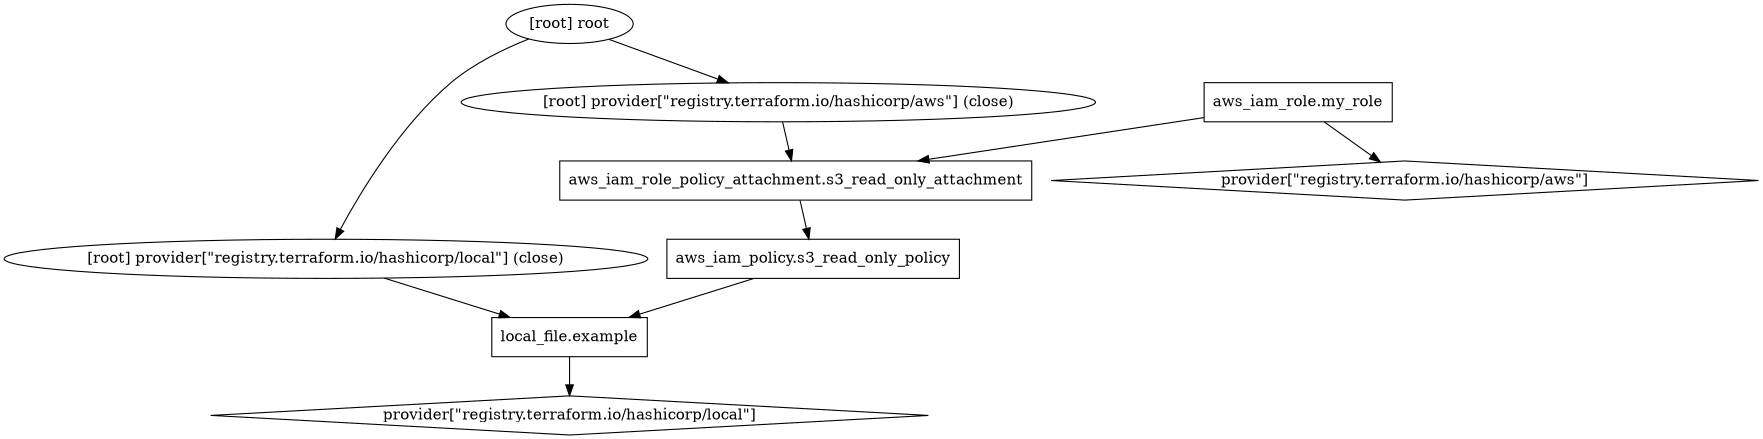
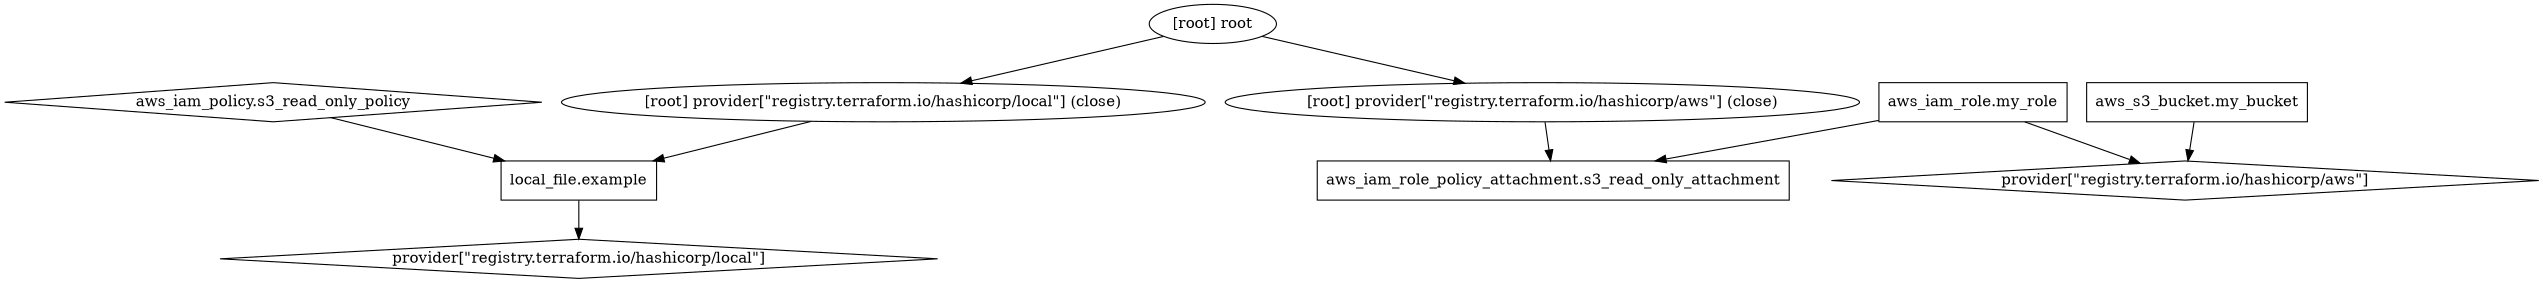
node "aws_s3_bucket.my_bucket": added
edge "aws_iam_role_policy_attachment.s3_read_only_attachment" -> "aws_iam_policy.s3_read_only_policy": removed
node "aws_iam_policy.s3_read_only_policy": shape box -> diamond
